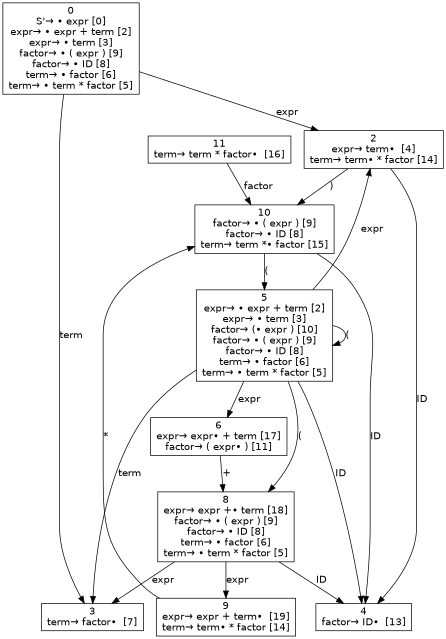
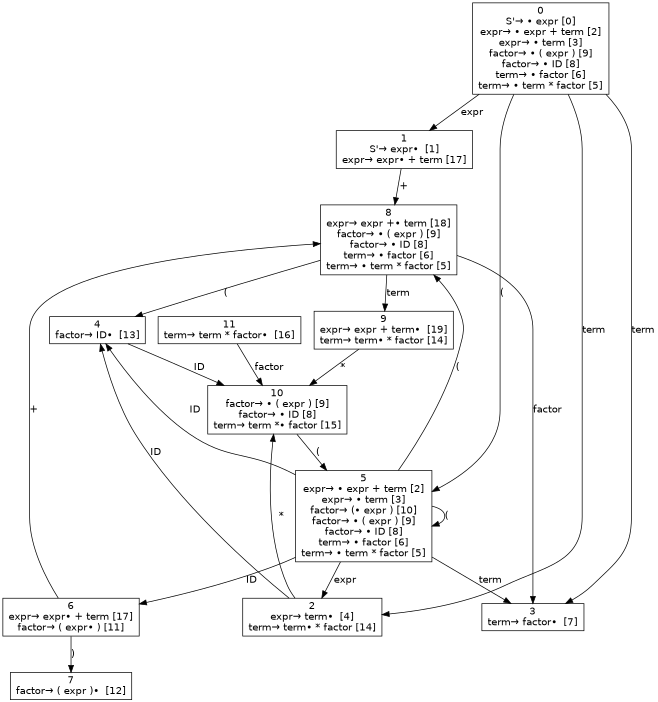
edge "0" -> "2": label "expr" -> "term"
node "1": added
edge "2" -> "10": label ")" -> "*"
edge "0" -> "5": added, label "("
edge "5" -> "6": label "expr" -> "ID"
edge "10" -> "4": reversed
edge "8" -> "3": label "expr" -> "factor"
edge "8" -> "9": label "expr" -> "term"
edge "8" -> "4": label "ID" -> "("
node "7": added
